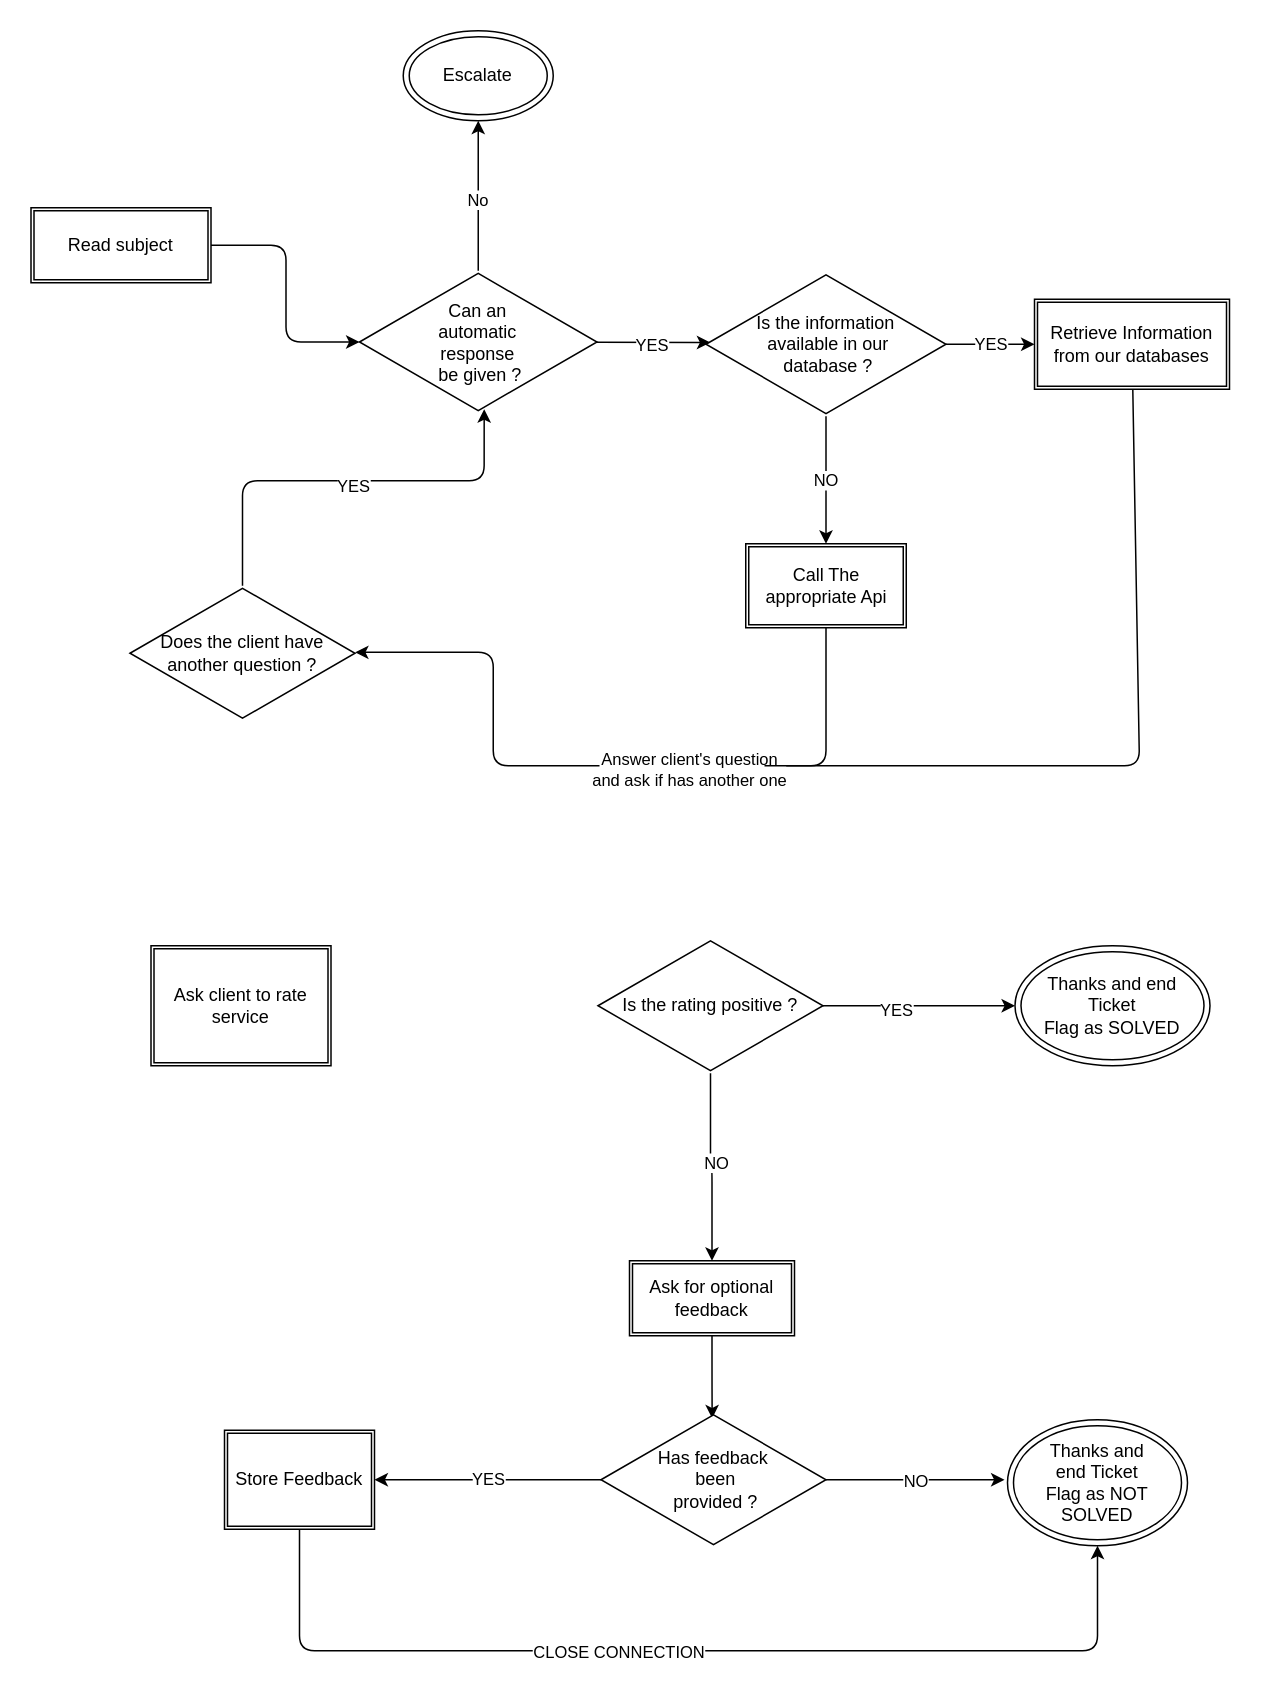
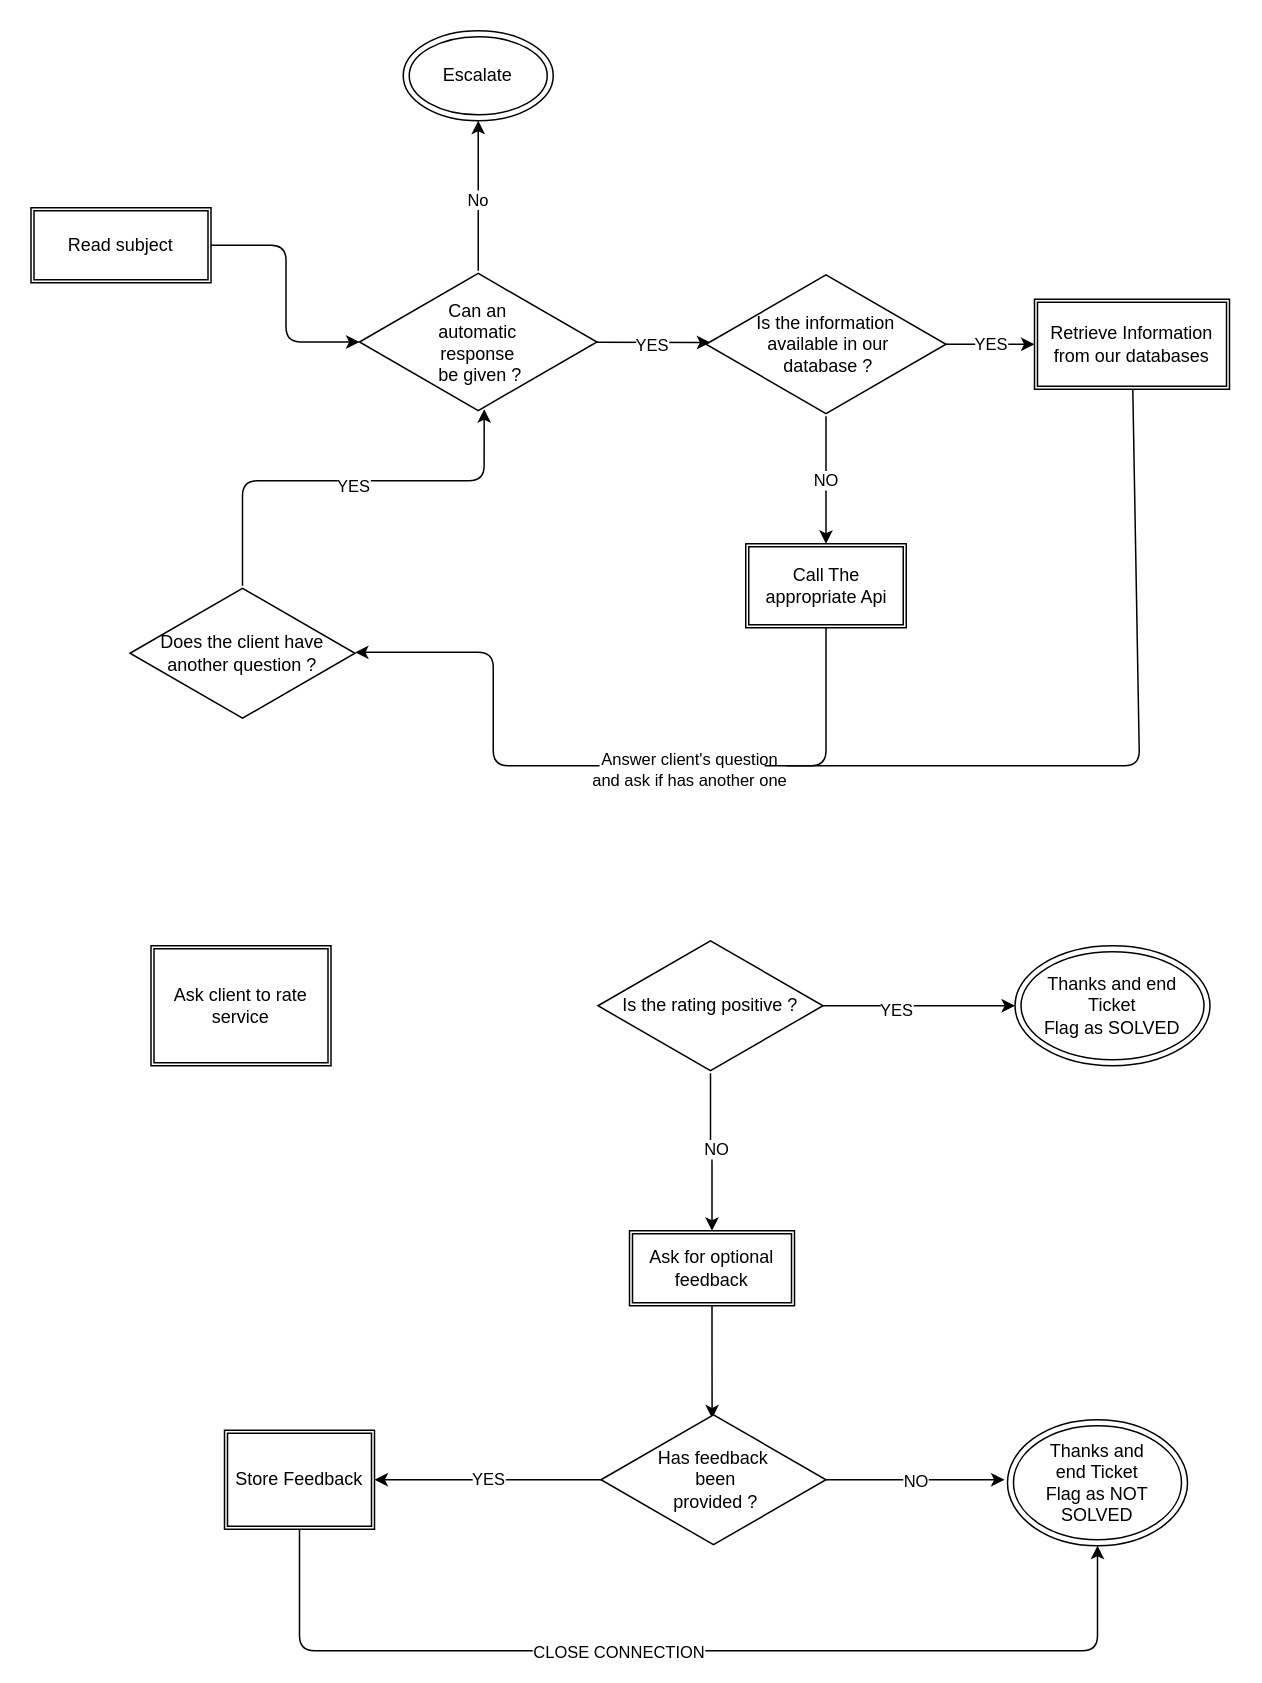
node "Ask for optional feedback": moved (712, 1298) -> (712, 1268)
